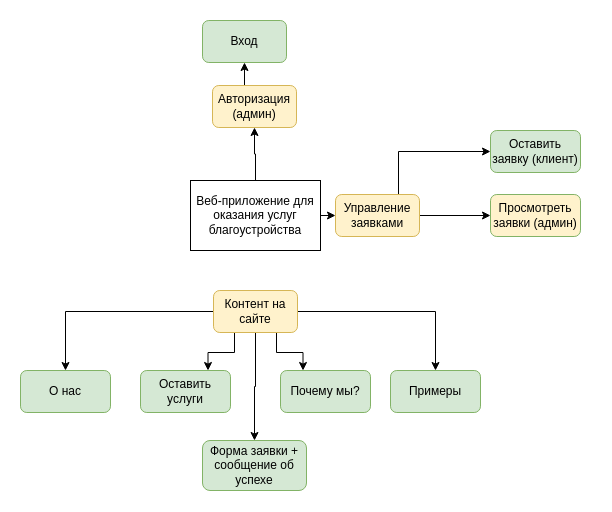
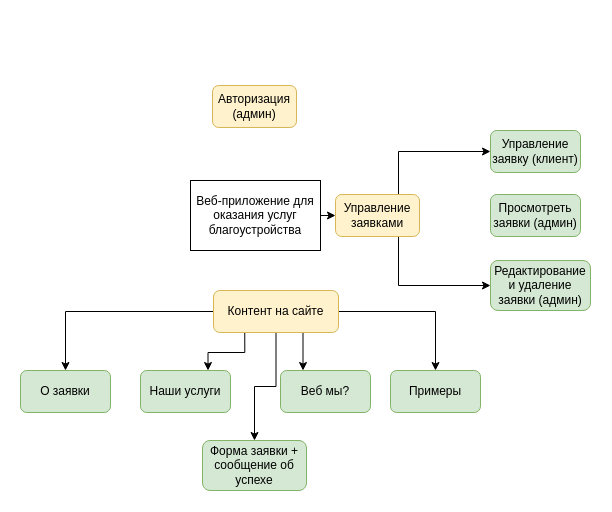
node "Вход": removed
edge "Авторизация (админ)" -> "Вход": removed
node "Оставить заявку (клиент)": label "Оставить заявку (клиент)" -> "Управление заявку (клиент)"
edge "Веб-приложение для оказания услуг благоустройства" -> "Авторизация (админ)": removed
edge "Управление заявками" -> "Просмотреть заявки (админ)": removed
node "Просмотреть заявки (админ)": fillcolor #fff2cc -> #d5e8d4
edge "Управление заявками" -> "Редактирование и удаление заявки (админ)": added
node "Редактирование и удаление заявки (админ)": added
node "Контент на сайте": size 84x42 -> 125x42
node "О нас": label "О нас" -> "О заявки"
node "Оставить услуги": label "Оставить услуги" -> "Наши услуги"
node "Почему мы?": label "Почему мы?" -> "Веб мы?"
